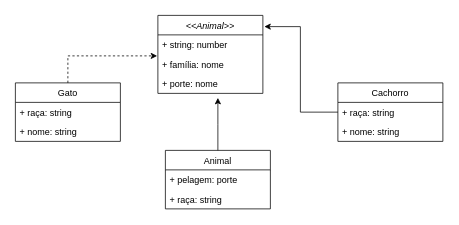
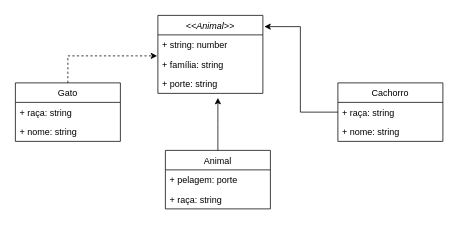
node "+ família: nome": label "+ família: nome" -> "+ família: string"
node "+ porte: nome": label "+ porte: nome" -> "+ porte: string"
